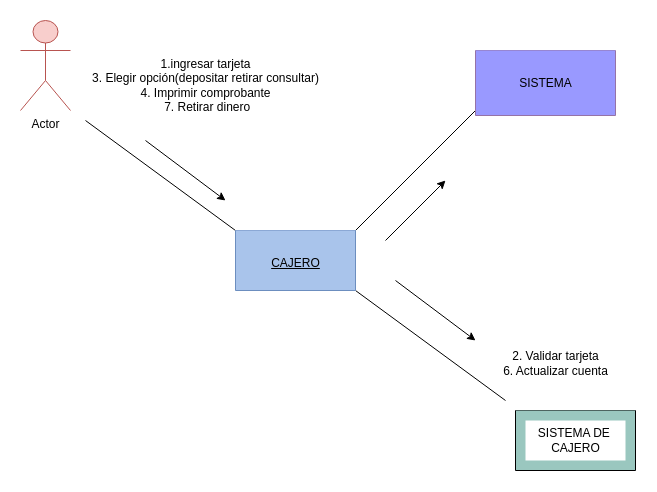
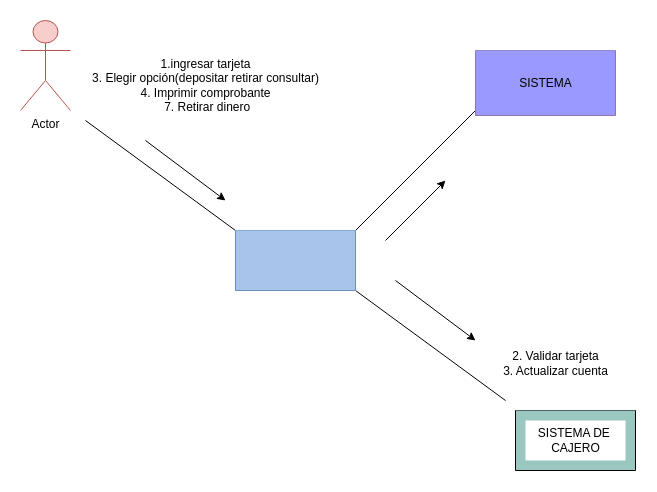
node "CAJERO": removed
node "2. Validar tarjeta 6. Actualizar cuenta": label "2. Validar tarjeta 6. Actualizar cuenta" -> "2. Validar tarjeta 3. Actualizar cuenta"
